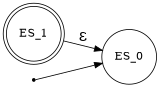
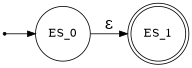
edge "ES_1" -> "ES_0": reversed
